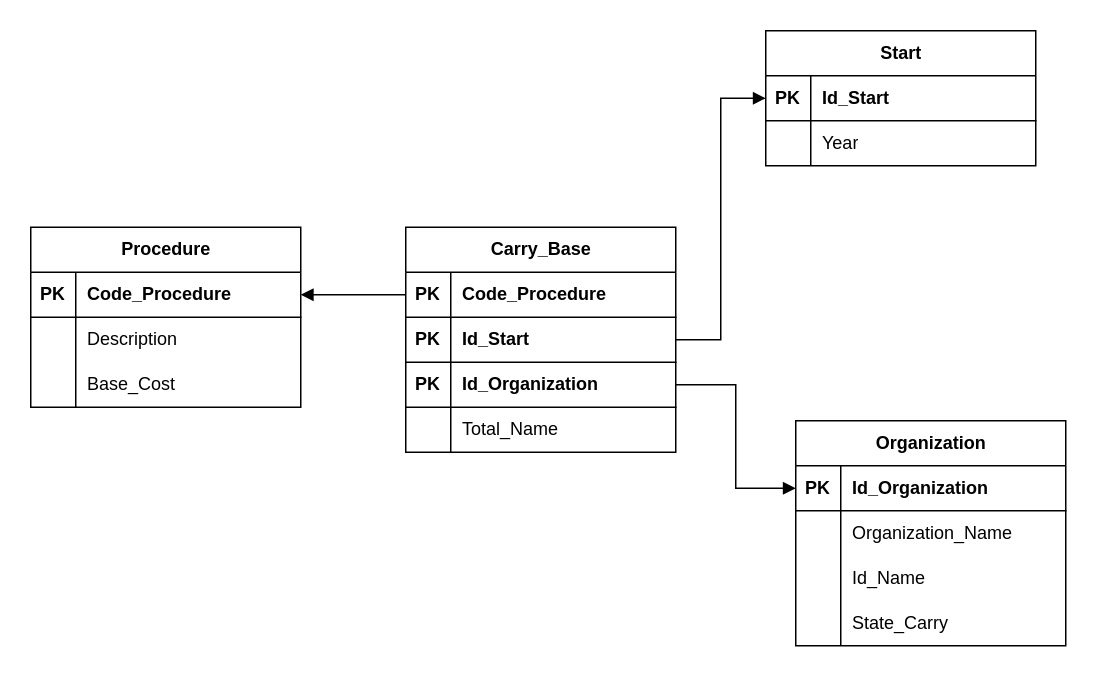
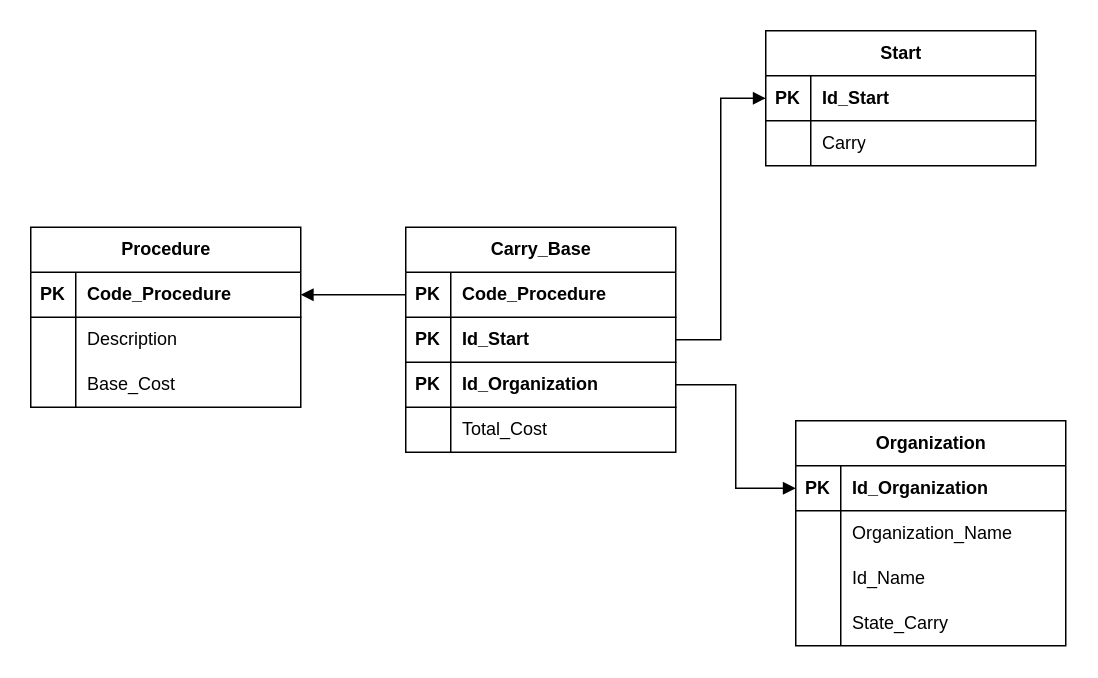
node "Year": label "Year" -> "Carry"
node "Total_Name": label "Total_Name" -> "Total_Cost"
